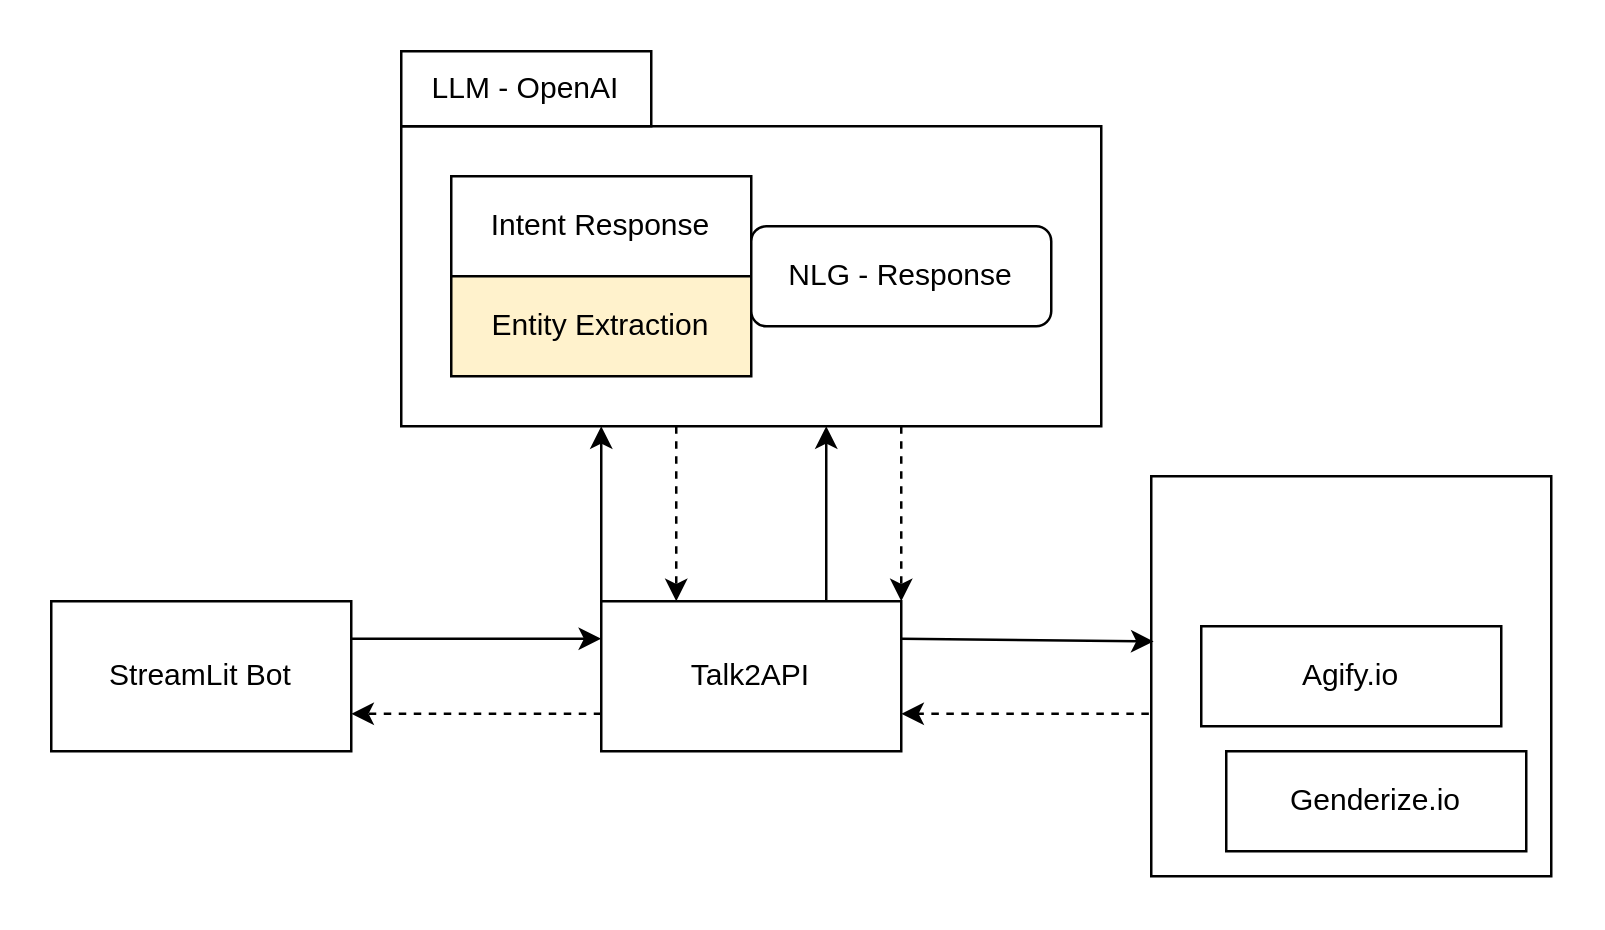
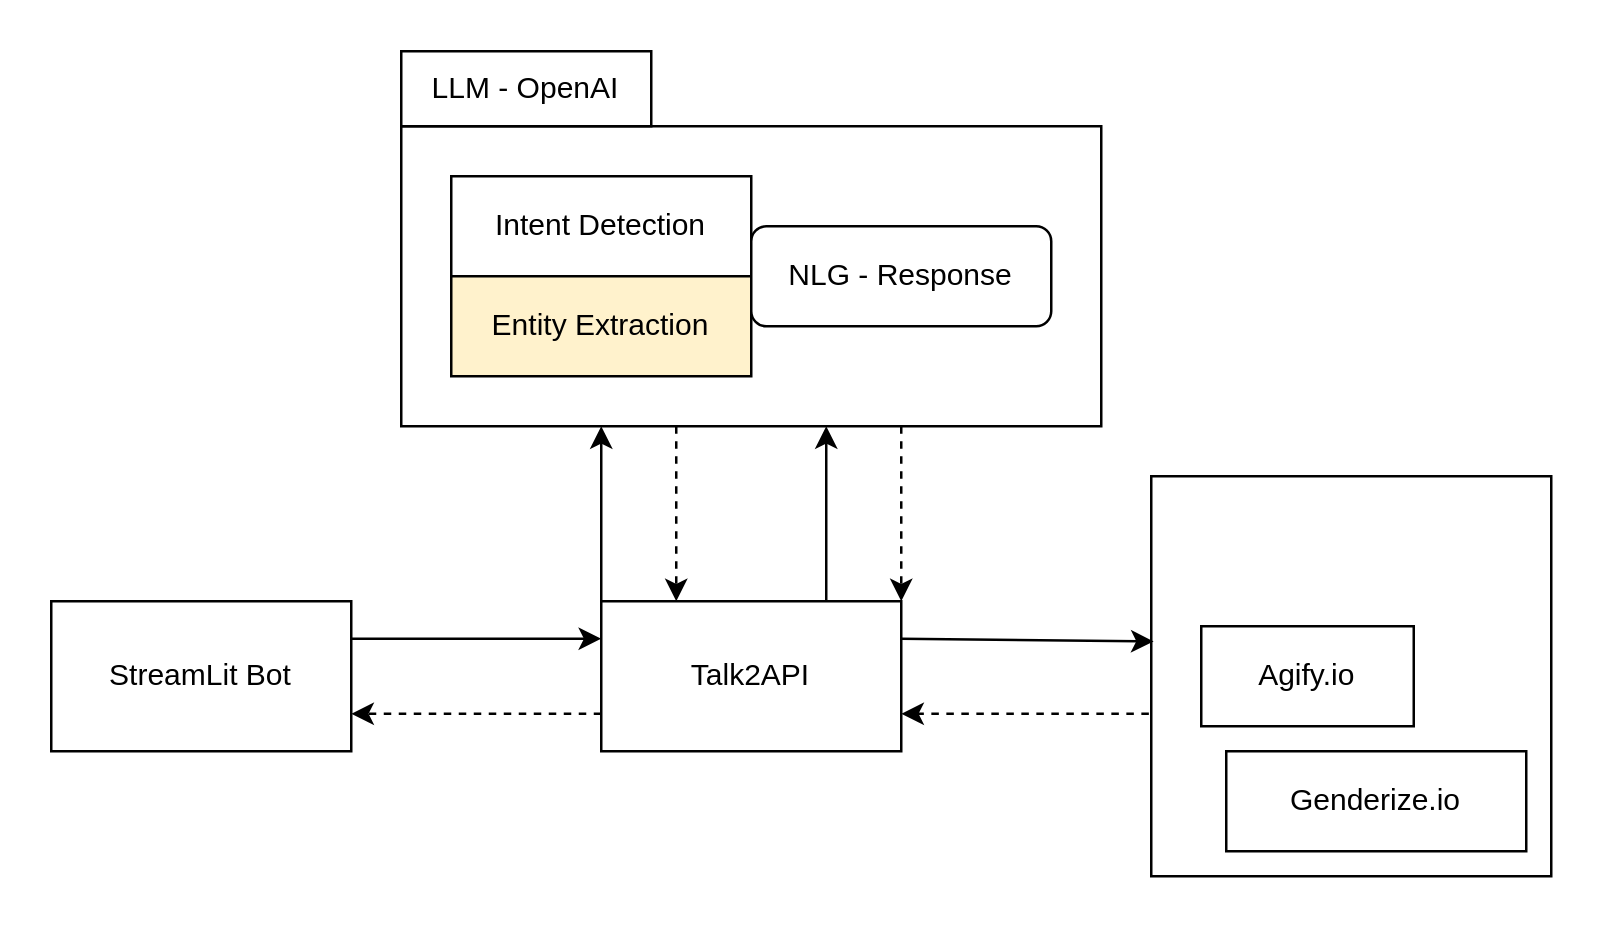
node "Intent Response": label "Intent Response" -> "Intent Detection"
node "Agify.io": size 300x100 -> 213x100
